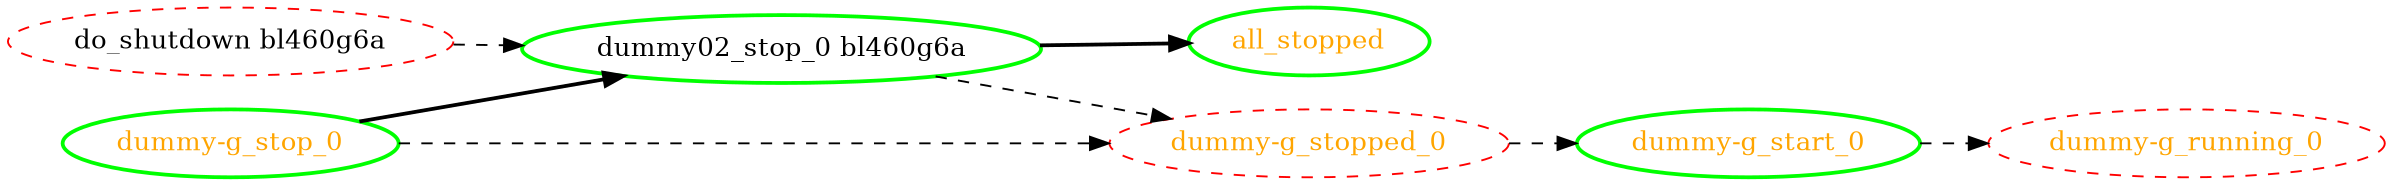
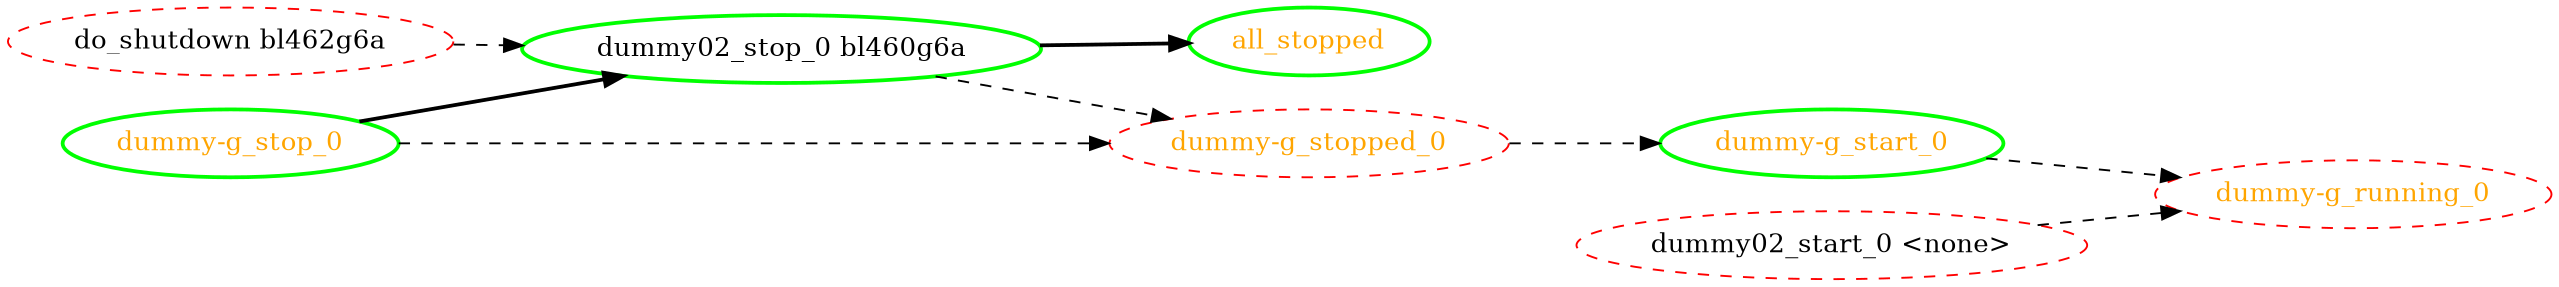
node "do_shutdown bl460g6a": label "do_shutdown bl460g6a" -> "do_shutdown bl462g6a"
node "dummy02_start_0 <none>": added
